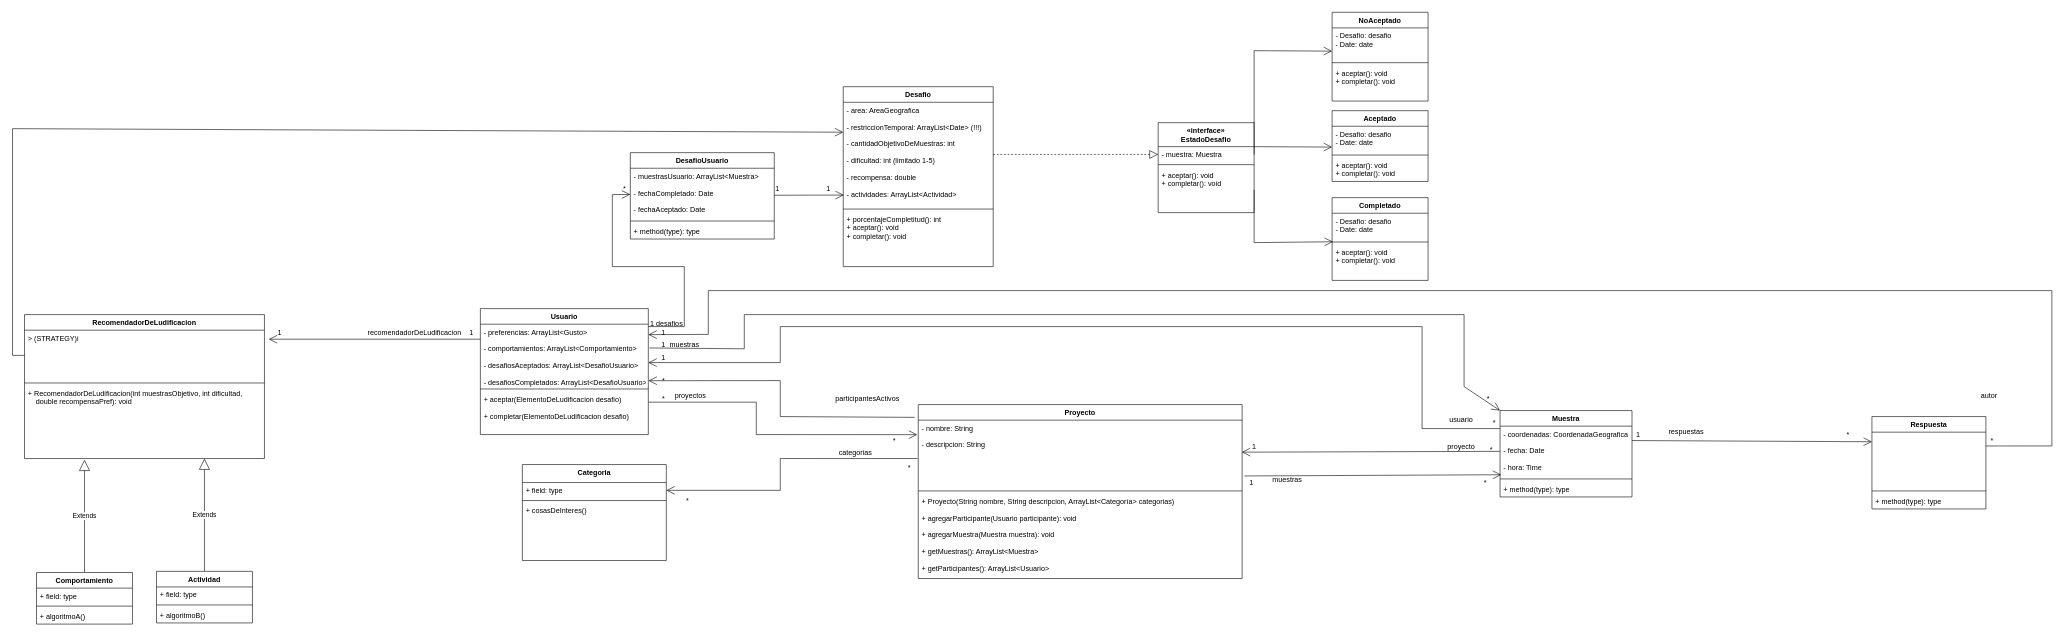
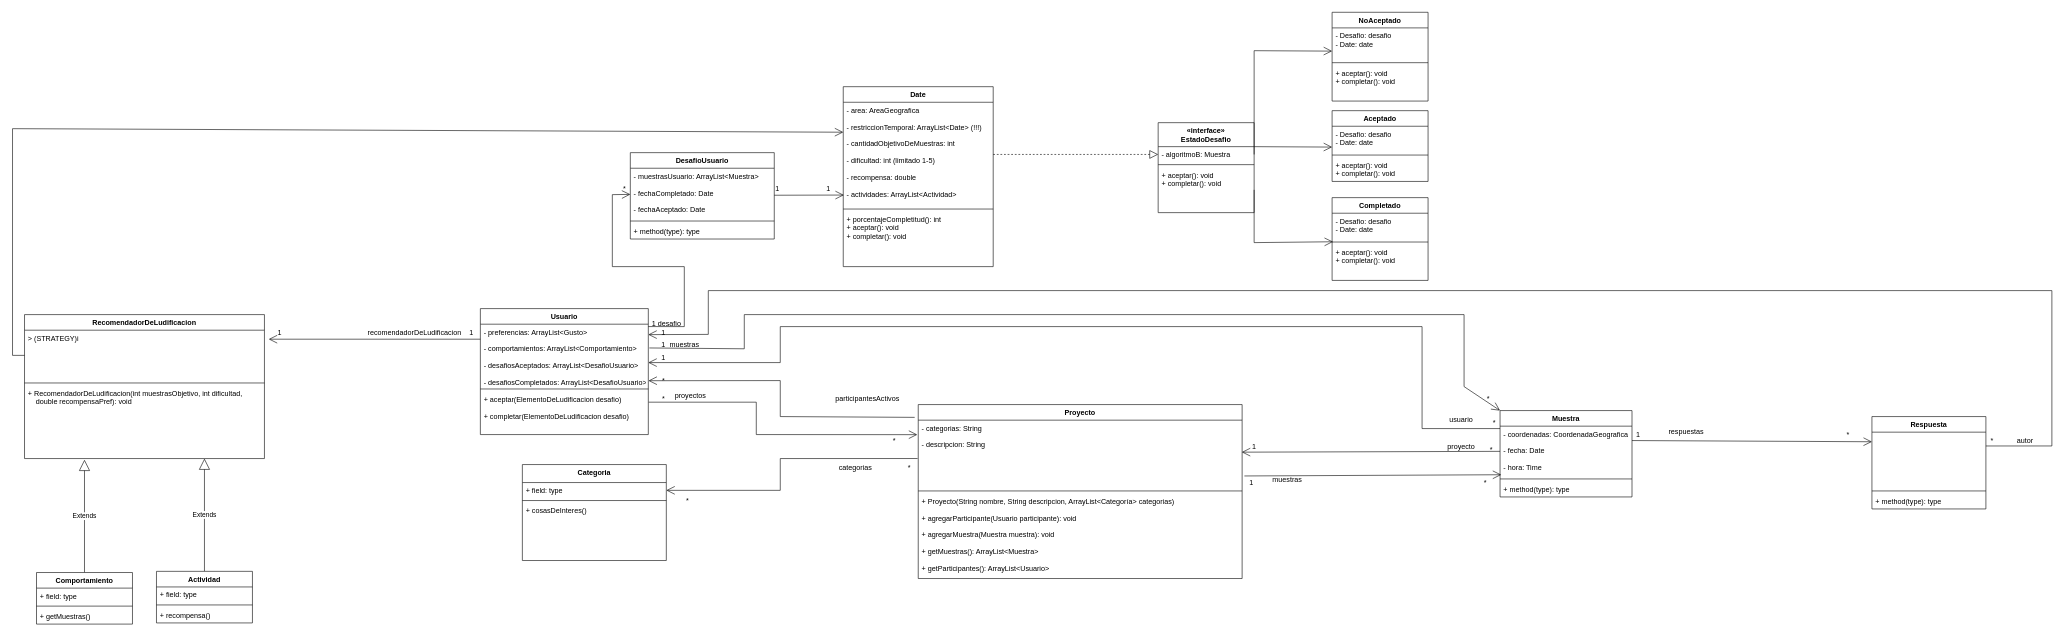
node "Desafio": label "Desafio" -> "Date"
node "- muestra: Muestra": label "- muestra: Muestra" -> "- algoritmoB: Muestra"
node "1 desafios": label "1 desafios" -> "1 desafio"
node "autor": moved (1989, 396) -> (2025, 441)
node "- nombre: String - descripcion: String": label "- nombre: String - descripcion: String" -> "- categorias: String - descripcion: String"
node "categorias": moved (855, 453) -> (855, 468)
node "+ algoritmoB()": label "+ algoritmoB()" -> "+ recompensa()"
node "+ algoritmoA()": label "+ algoritmoA()" -> "+ getMuestras()"
